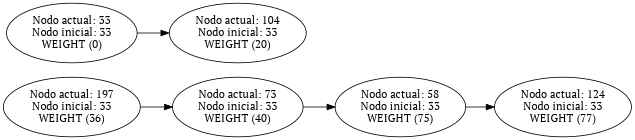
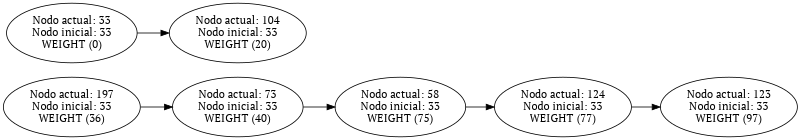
node "Nodo actual: 123 Nodo inicial: 33 WEIGHT (97)": added
